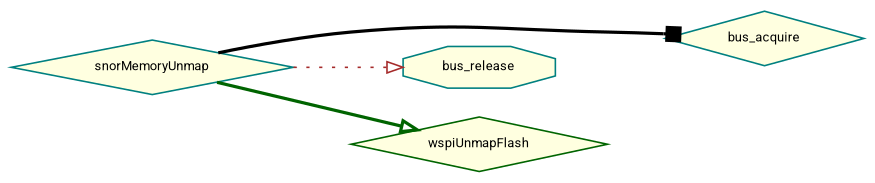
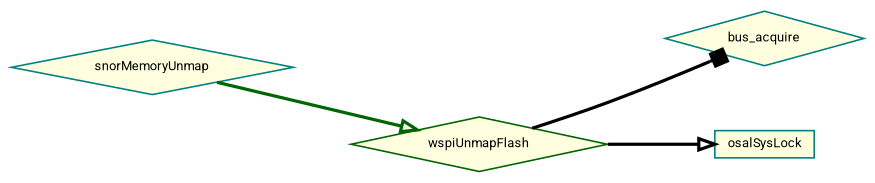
edge "snorMemoryUnmap" -> "bus_acquire": now "wspiUnmapFlash" -> "bus_acquire"
node "bus_release": removed
node "osalSysLock": added
